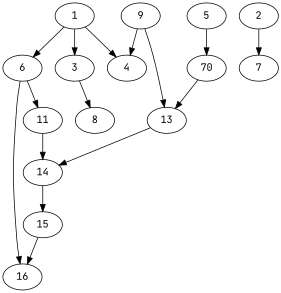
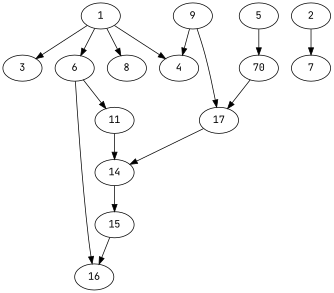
edge "3" -> "8": now "1" -> "8"
node "13": label "13" -> "17"
